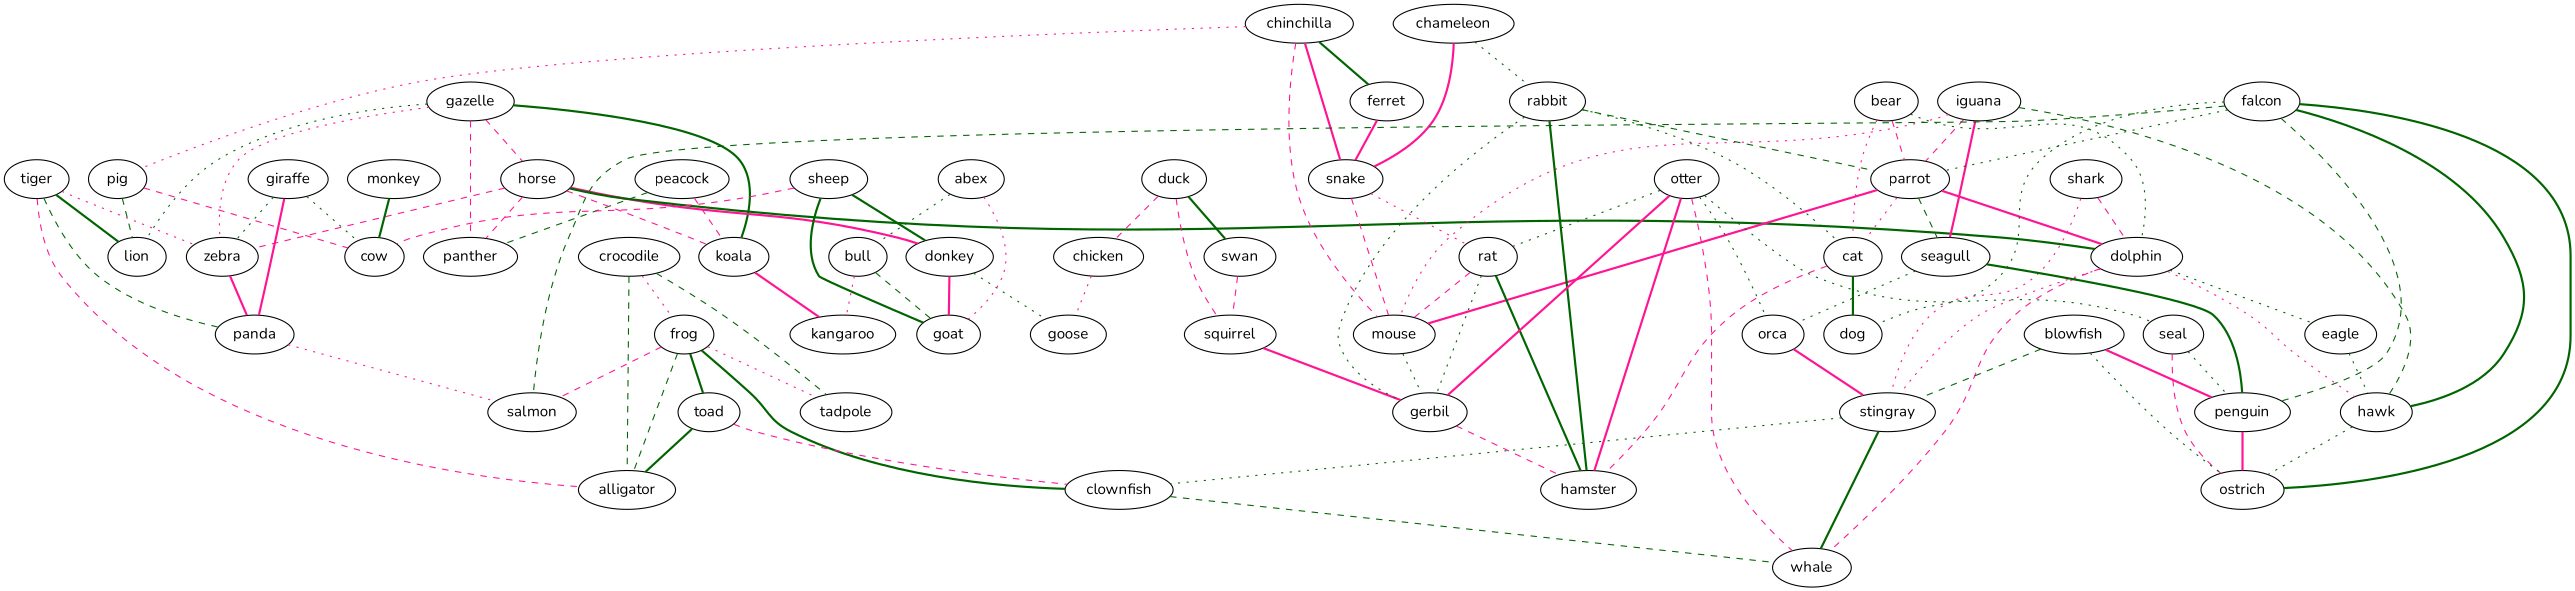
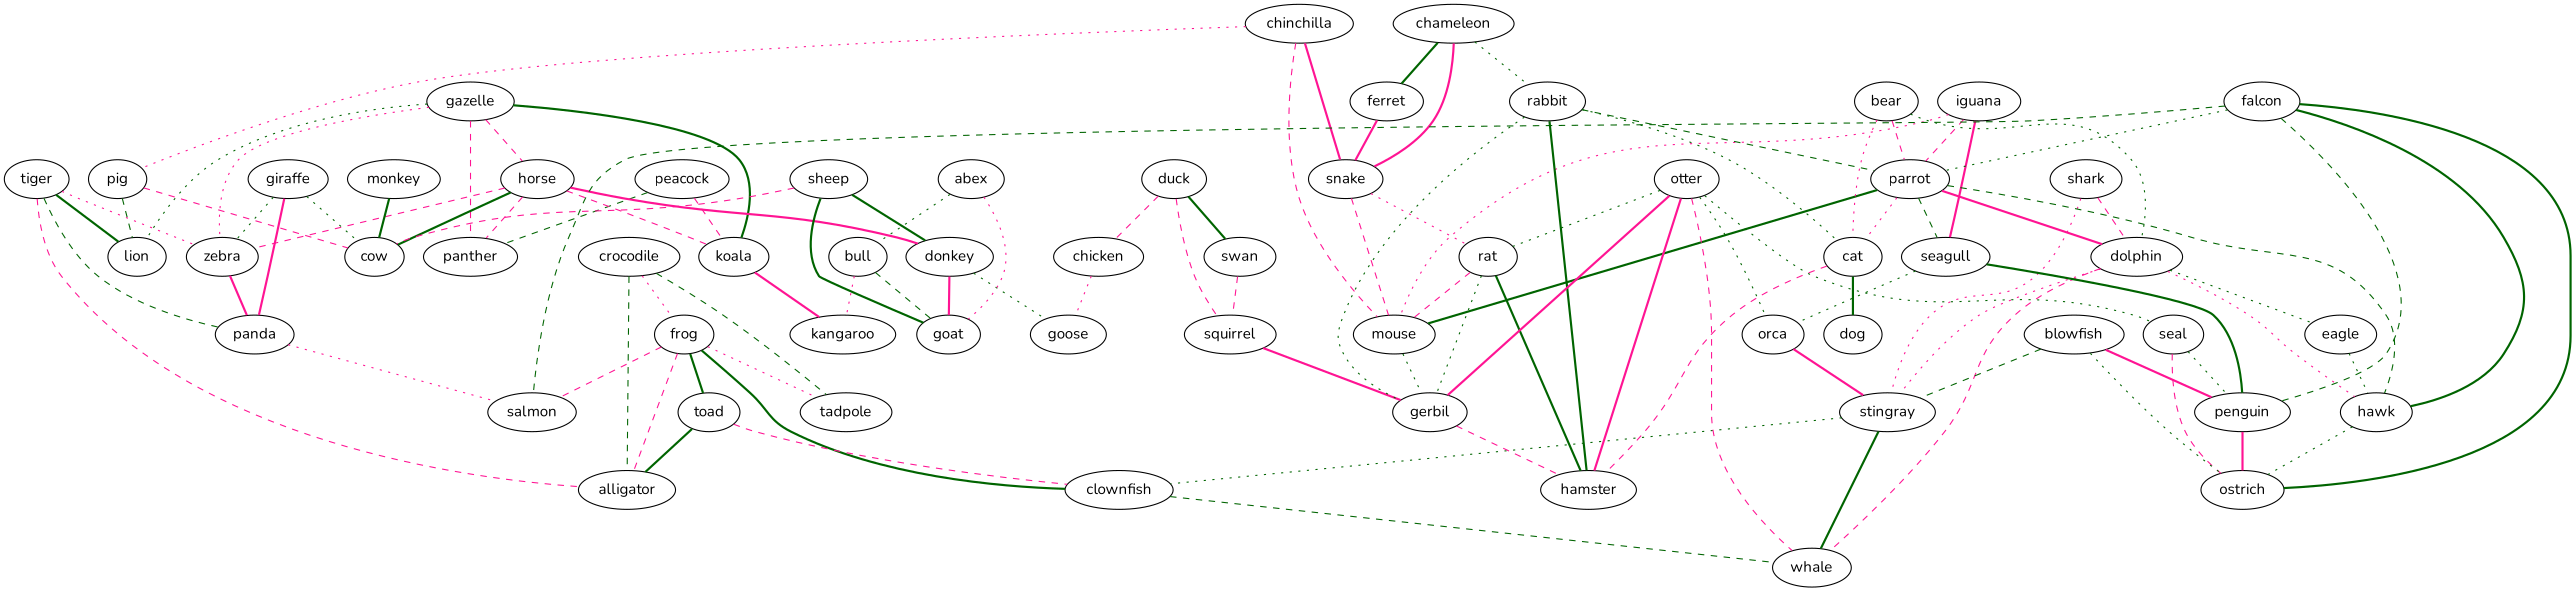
edge "chinchilla" -- "ferret": now "chameleon" -- "ferret"
edge "falcon" -- "dog": removed
edge "iguana" -- "hawk": now "parrot" -- "hawk"
edge "horse" -- "dolphin": now "horse" -- "cow"
edge "parrot" -- "mouse": color deeppink -> darkgreen
edge "frog" -- "alligator": color darkgreen -> deeppink
